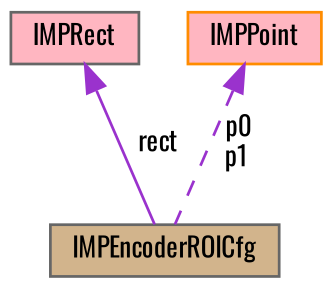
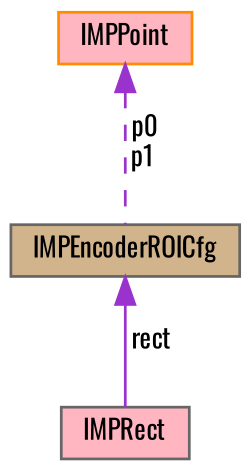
edge "IMPEncoderROICfg" -> "IMPRect": reversed
